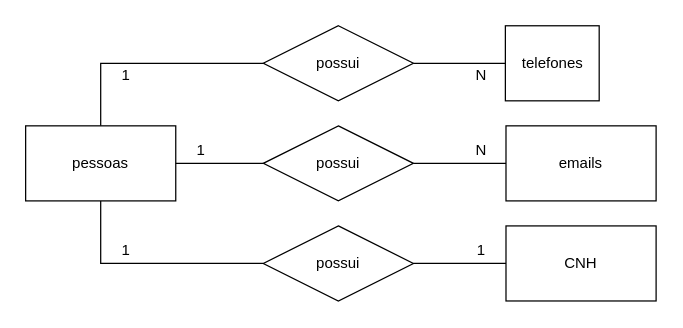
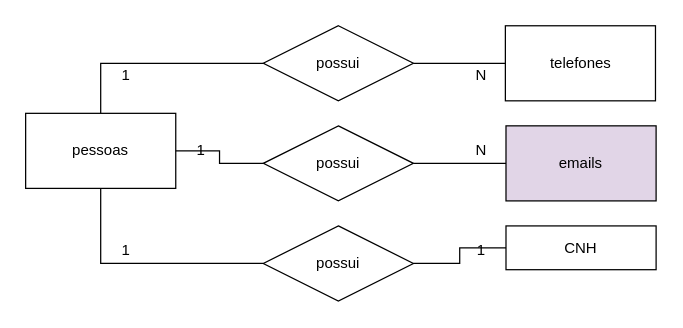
node "telefones": size 94x75 -> 150x75
node "pessoas": moved (101, 163) -> (101, 151)
node "emails": fillcolor #ffffff -> #e1d5e7
node "CNH": size 150x75 -> 150x44
